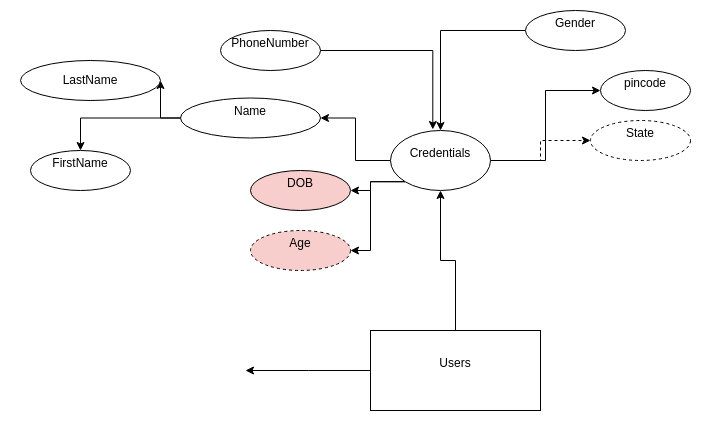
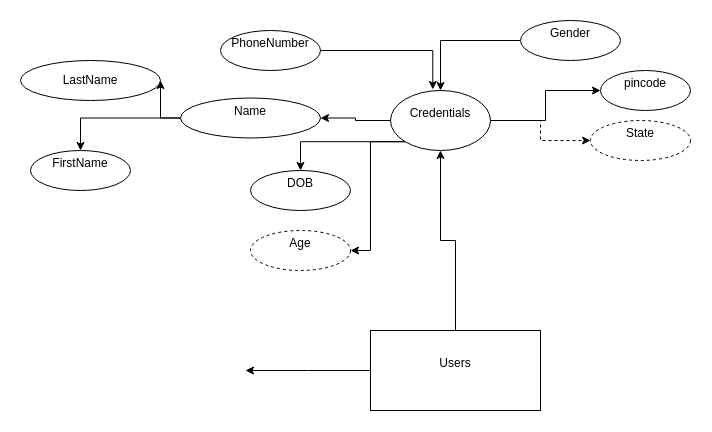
node "Gender": moved (576, 31) -> (571, 41)
node "Credentials": moved (441, 161) -> (441, 121)
node "DOB": fillcolor #f8cecc -> #ffffff
node "Age": fillcolor #f8cecc -> #ffffff
